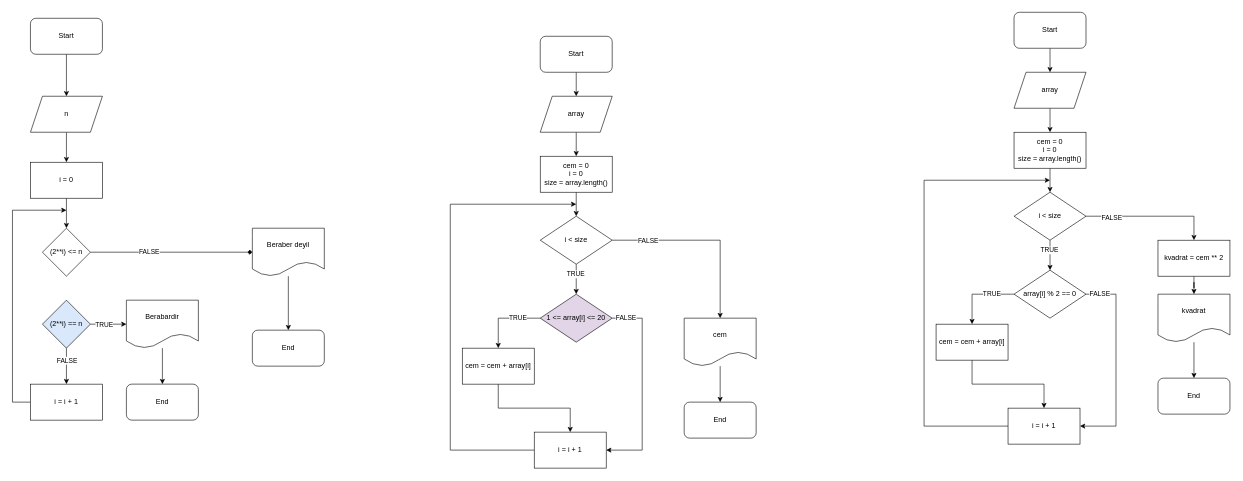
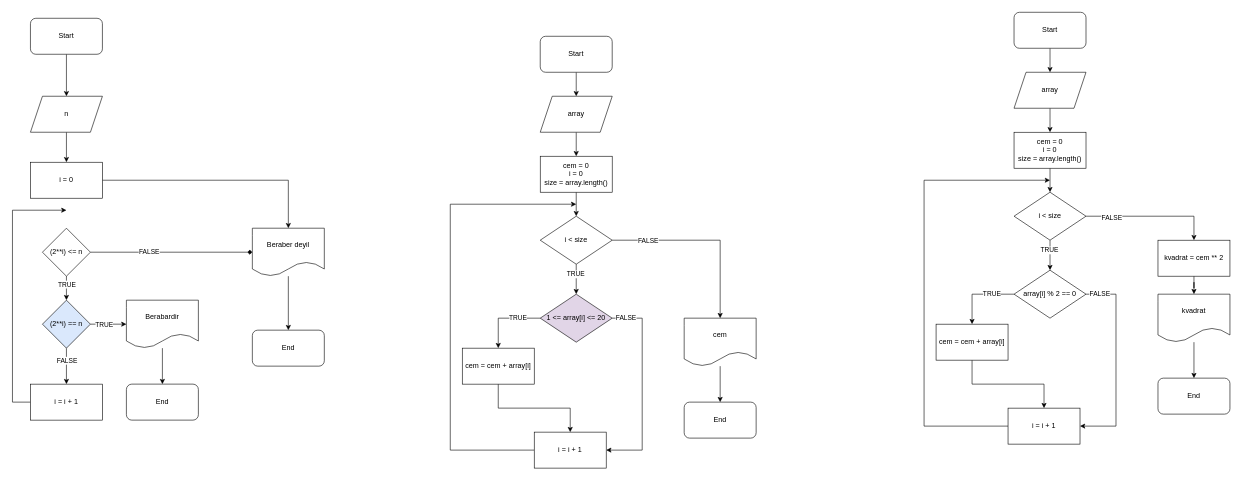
edge "i = 0" -> "(2**i) <= n": now "i = 0" -> "Beraber deyil"
edge "(2**i) <= n" -> "(2**i) == n": added, label "TRUE"
